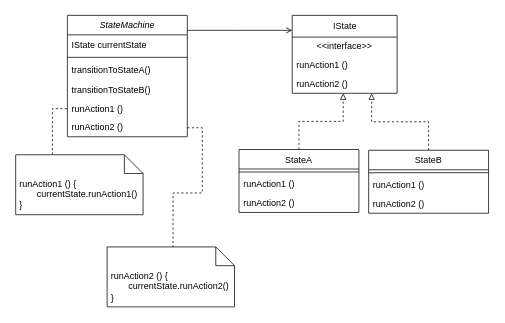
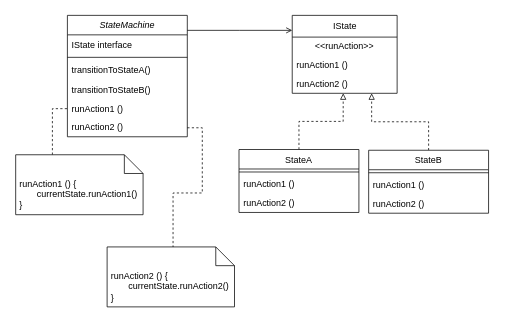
node "IState currentState": label "IState currentState" -> "IState interface"
node "<<interface>>": label "<<interface>>" -> "<<runAction>>"
